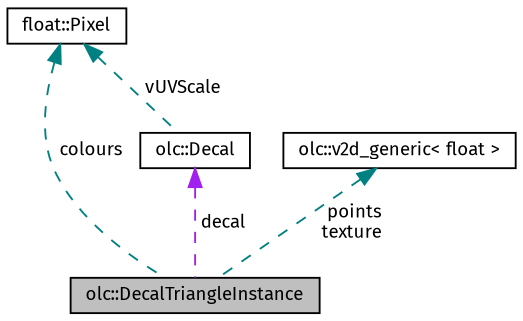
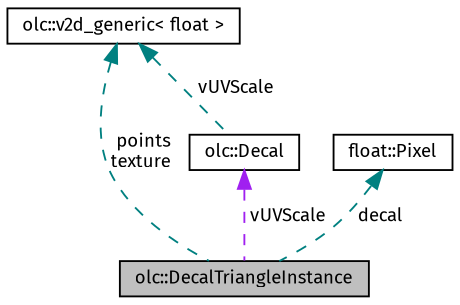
edge "olc::Decal" -> "float::Pixel": now "olc::Decal" -> "olc::v2d_generic< float >"
edge "olc::DecalTriangleInstance" -> "float::Pixel": label " colours" -> " decal"
edge "olc::DecalTriangleInstance" -> "olc::Decal": label " decal" -> " vUVScale"
